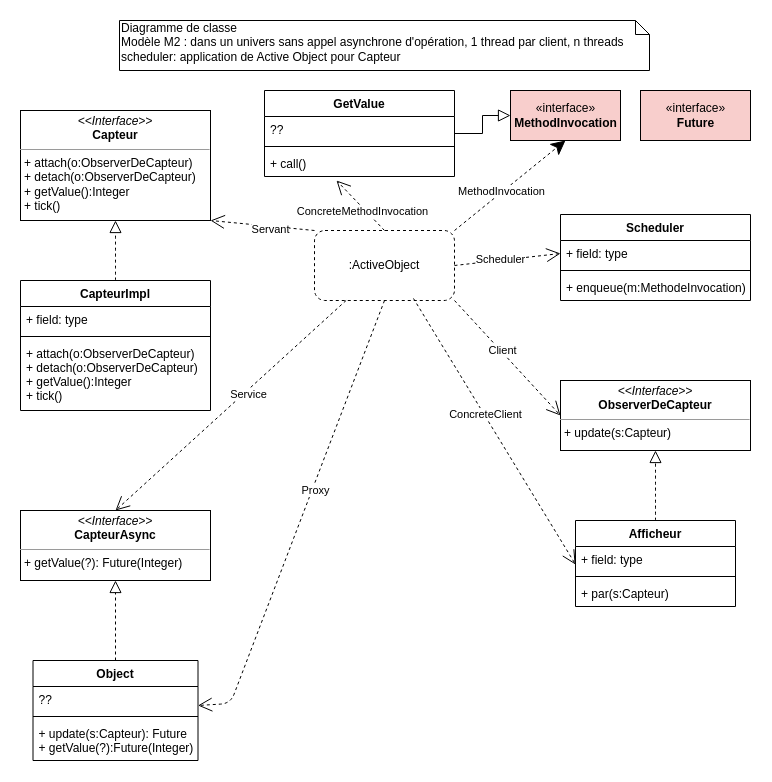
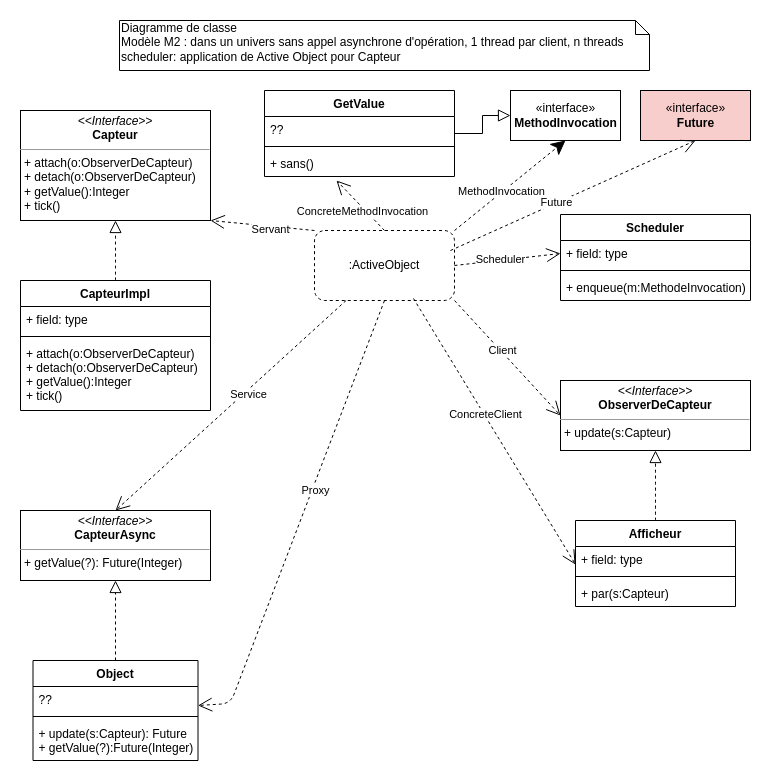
node "«interface» MethodInvocation": fillcolor #f8cecc -> #ffffff
node "+ call()": label "+ call()" -> "+ sans()"
edge ":ActiveObject" -> "«interface» Future": added, label "Future"
